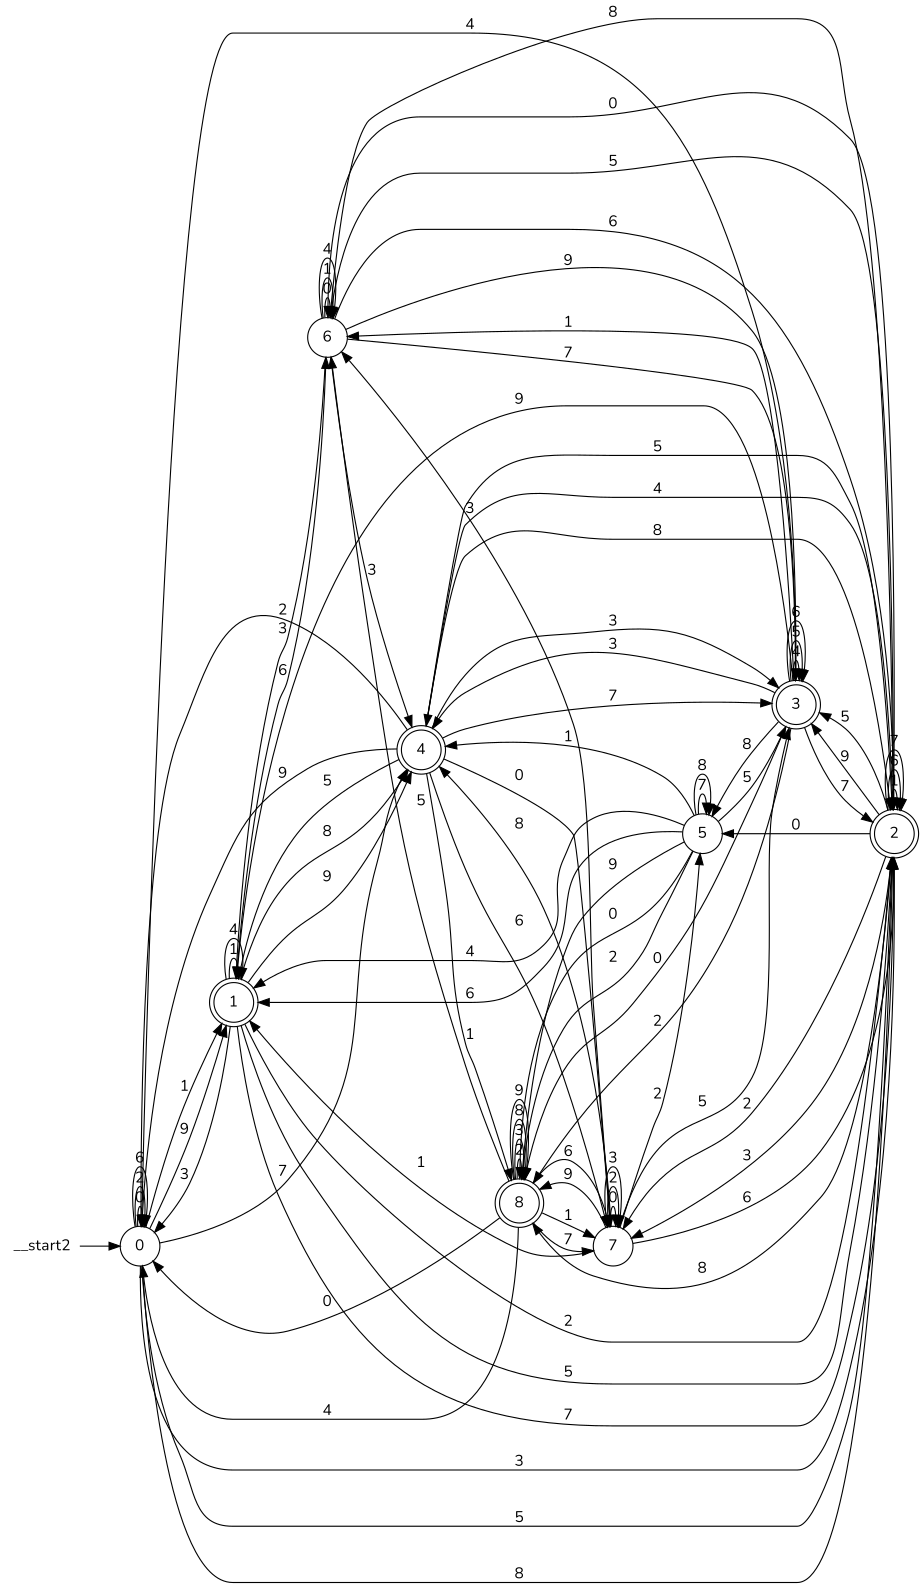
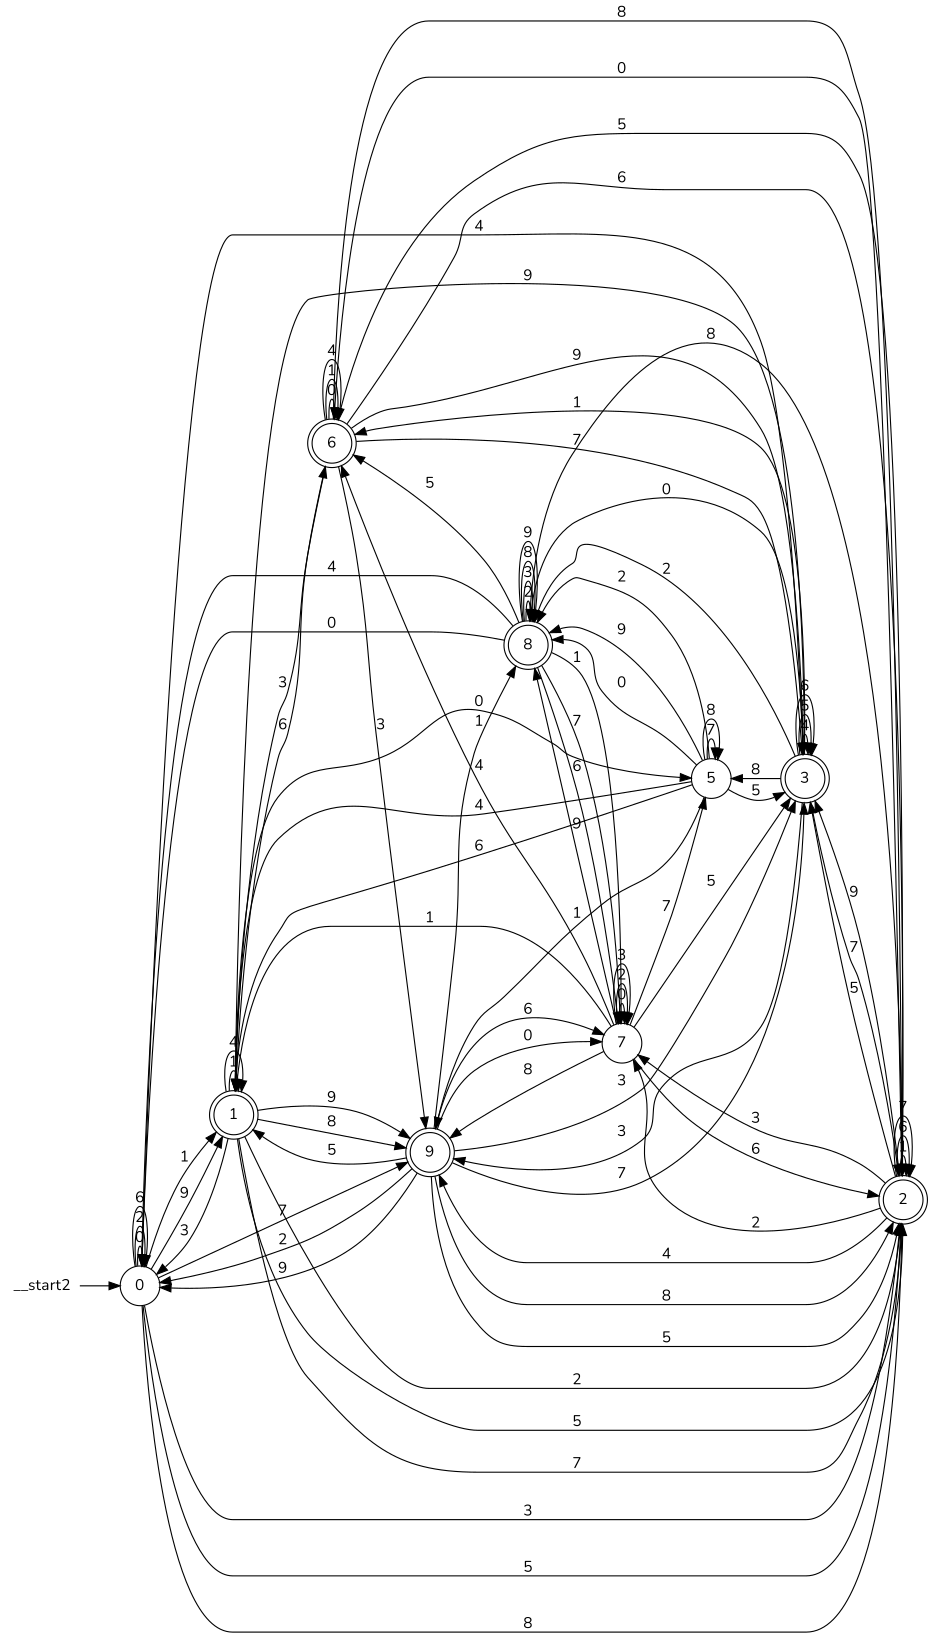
node "6": shape circle -> doublecircle
edge "7" -> "6": label "3" -> "4"
node "4": label "4" -> "9"
edge "2" -> "5": now "1" -> "5"
edge "7" -> "5": label "2" -> "7"
